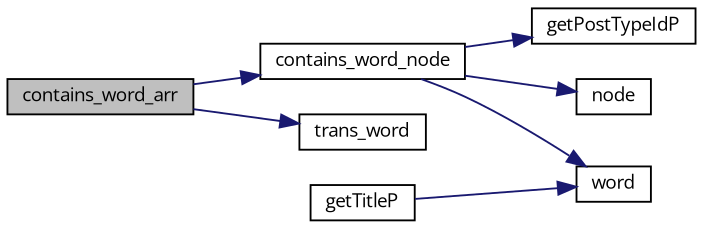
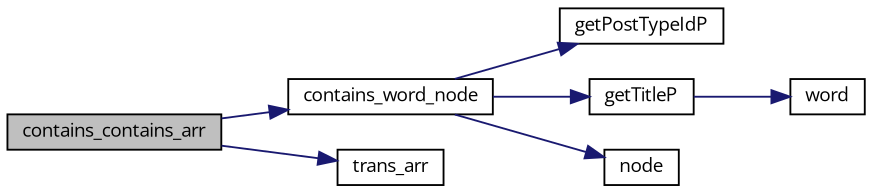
node "contains_word_arr": label "contains_word_arr" -> "contains_contains_arr"
edge "contains_word_node" -> "word": now "contains_word_node" -> "getTitleP"
node "trans_word": label "trans_word" -> "trans_arr"
